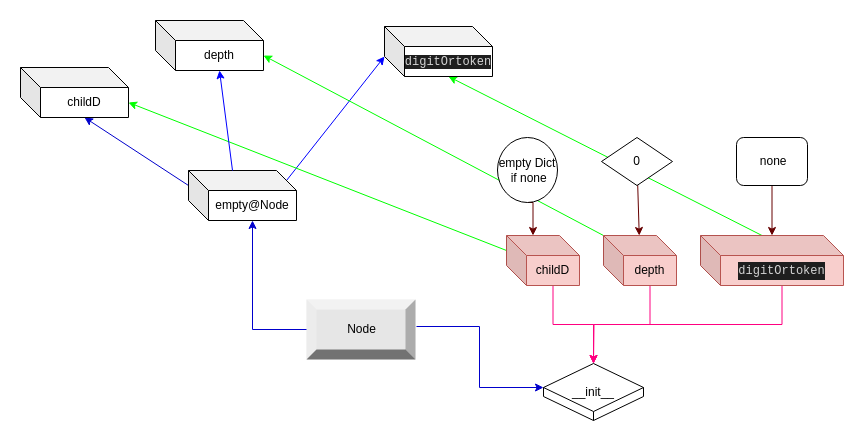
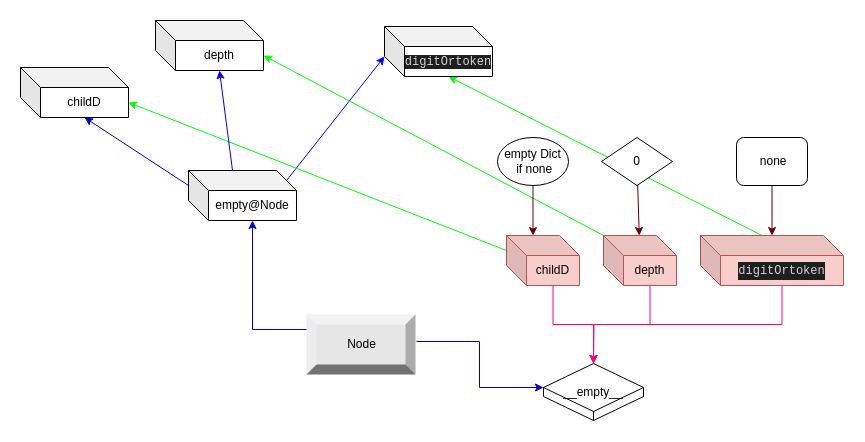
node "empty Dict if none": size 60x65 -> 71x48
node "Node": moved (361, 330) -> (361, 345)
node "__init__": label "__init__" -> "__empty__"
